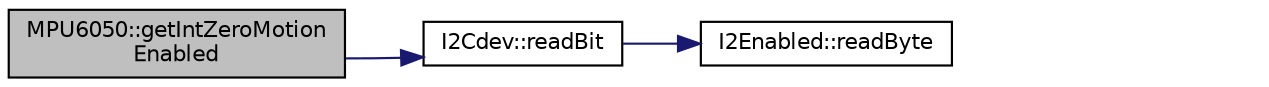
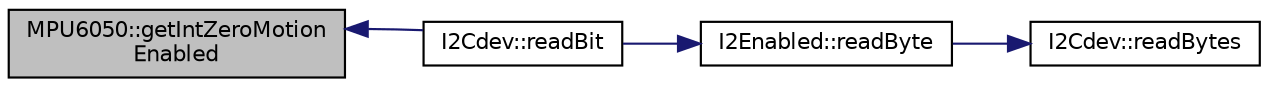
node "I2Cdev::readBytes": added
edge "MPU6050::getIntZeroMotion Enabled" -> "I2Cdev::readBit": reversed
